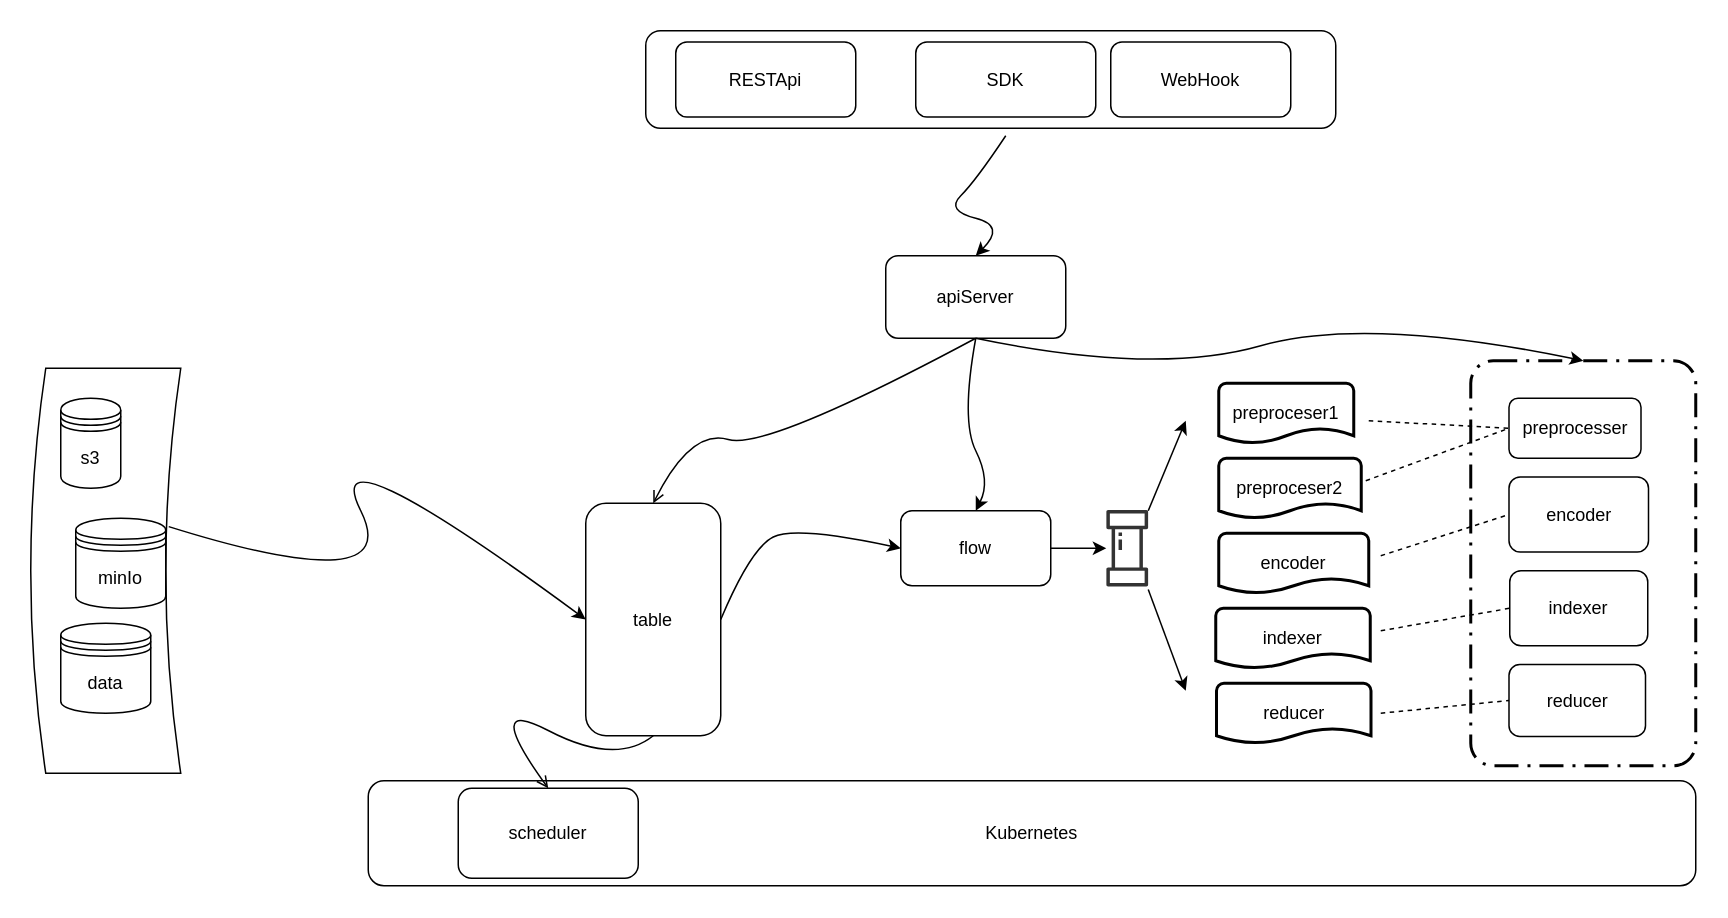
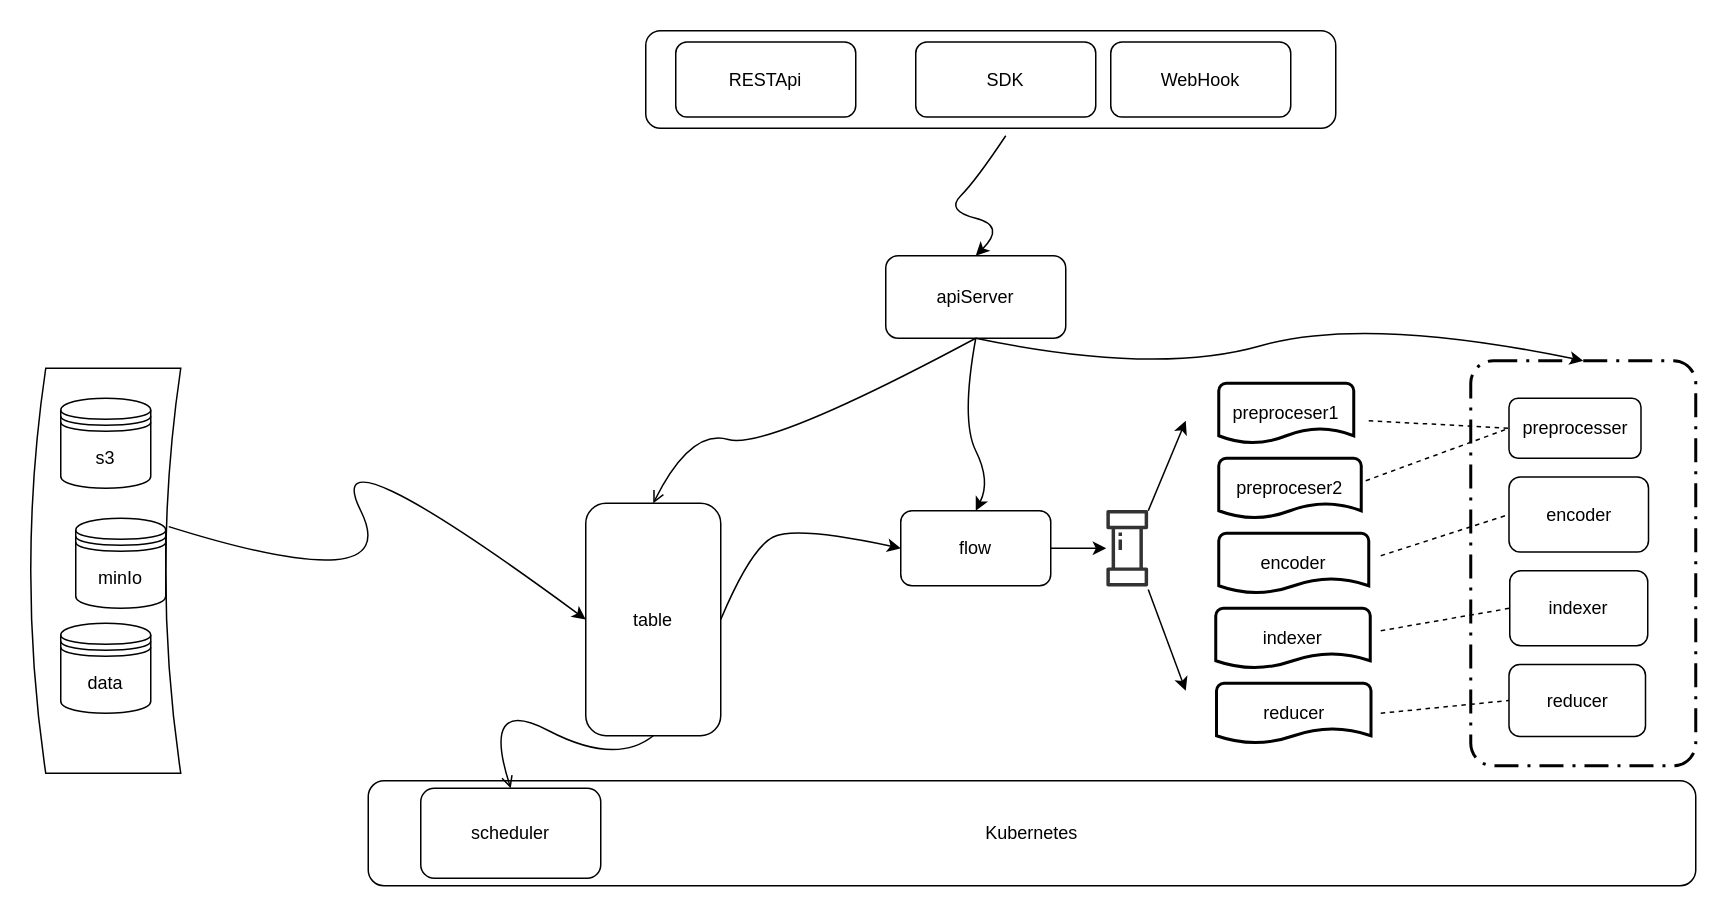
node "s3": size 60x90 -> 90x90
node "scheduler": moved (548, 833) -> (511, 833)
